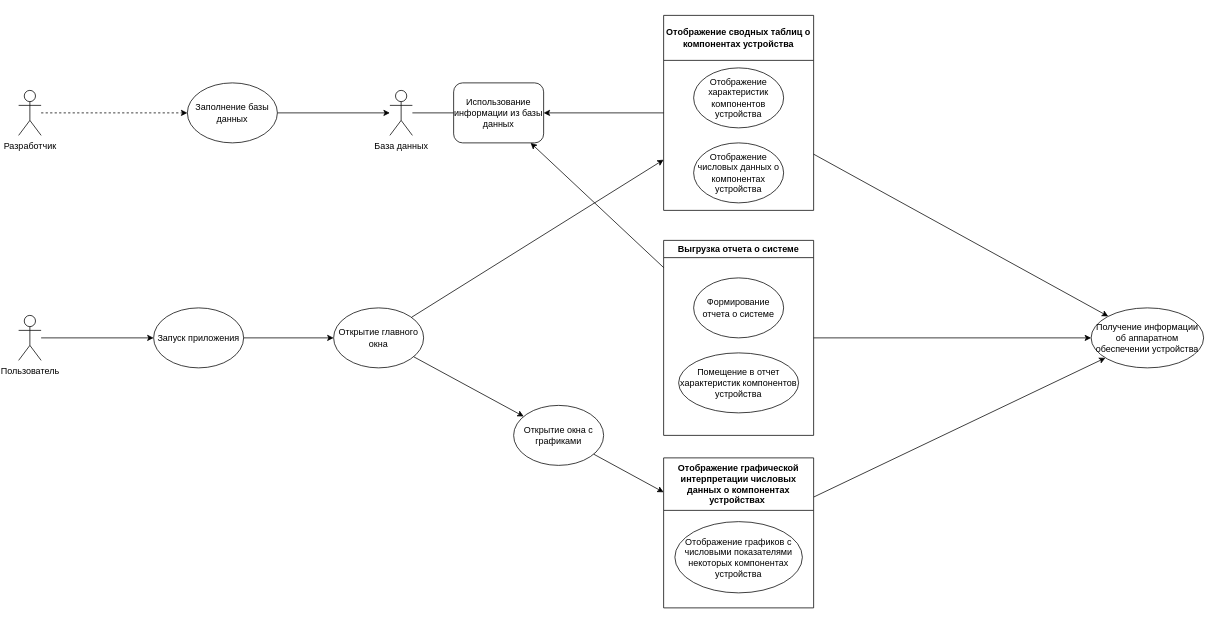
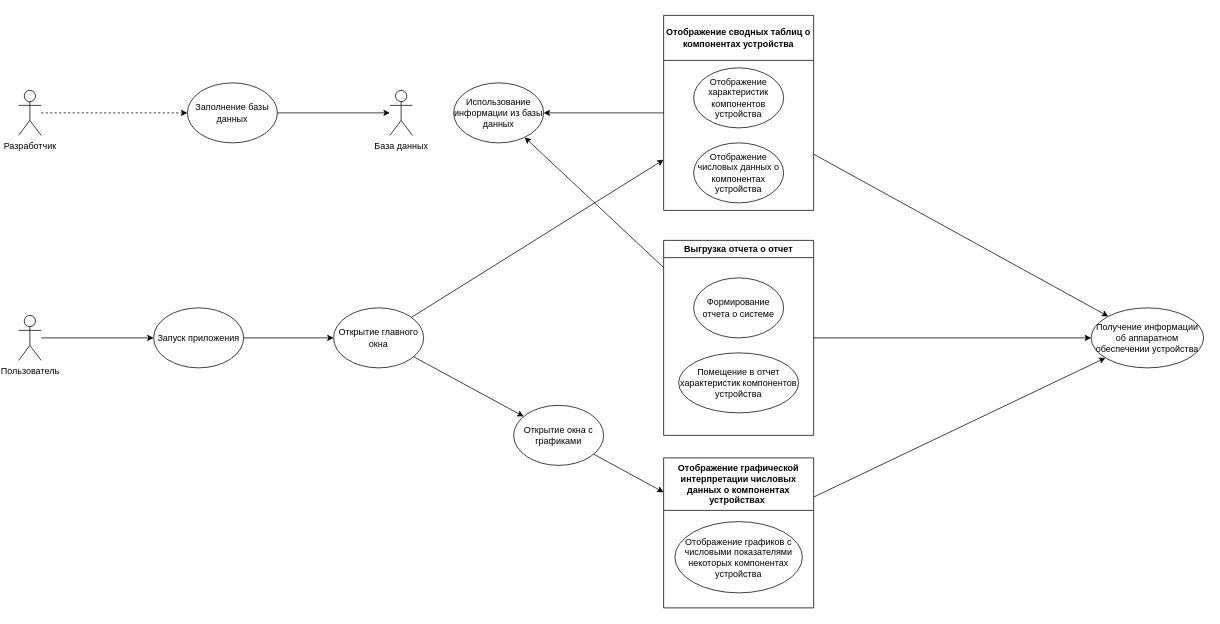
edge "База данных" -- "Использование информации из базы данных": removed
node "Использование информации из базы данных": shape rounded rectangle -> ellipse
node "Выгрузка отчета о системе": label "Выгрузка отчета о системе" -> "Выгрузка отчета о отчет"
